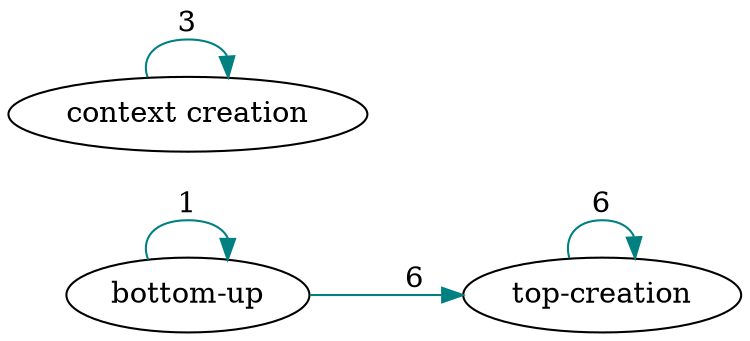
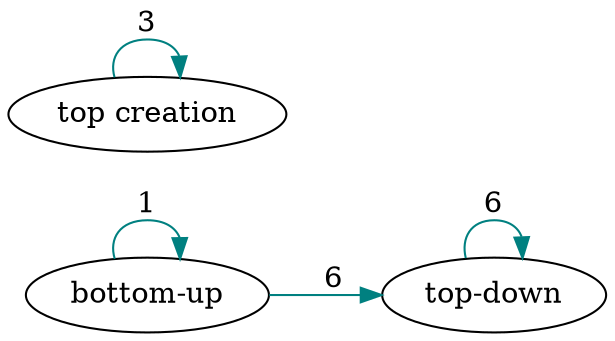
node "context creation": label "context creation" -> "top creation"
node "top-creation": label "top-creation" -> "top-down"
